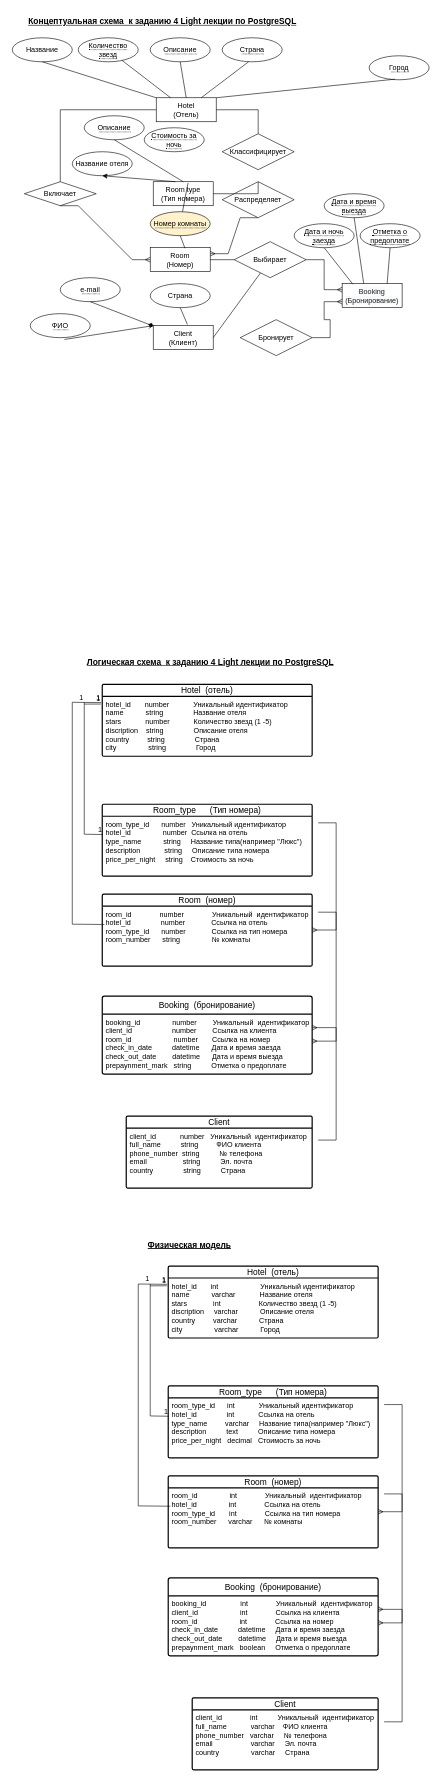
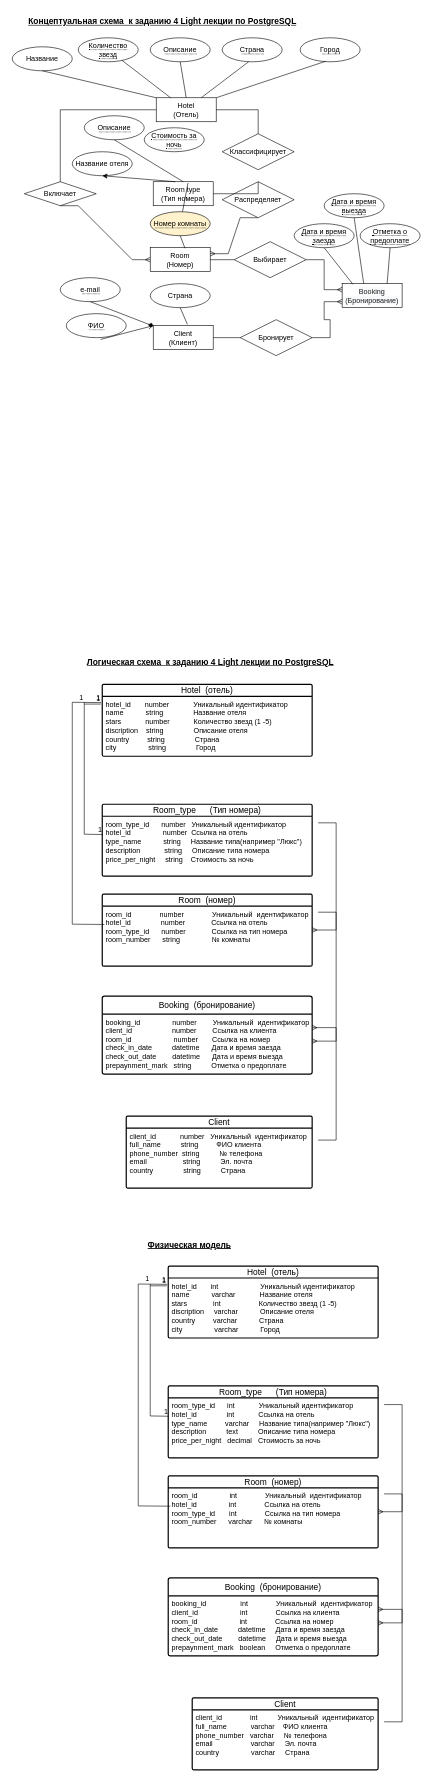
node "Название": moved (42, 50) -> (42, 59)
node "Город": moved (399, 68) -> (330, 50)
node "Дата и ночь заезда": label "Дата и ночь заезда" -> "Дата и время заезда"
edge "Выбирает" -- "Сlient (Клиент)": now "Бронирует" -- "Сlient (Клиент)"
node "ФИО": moved (60, 326) -> (96, 326)
